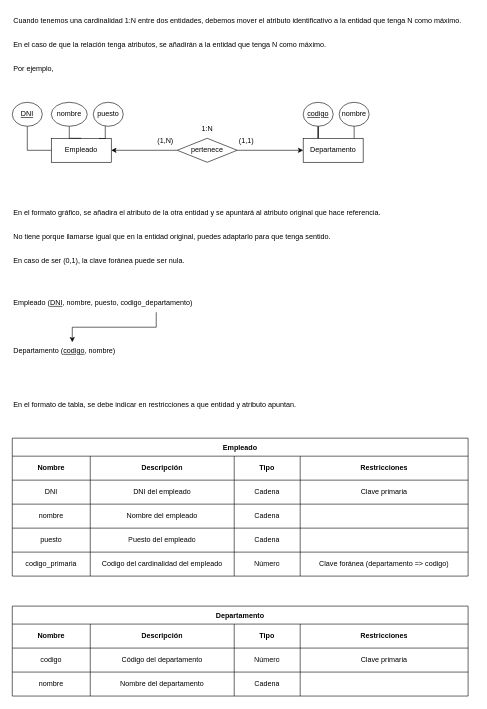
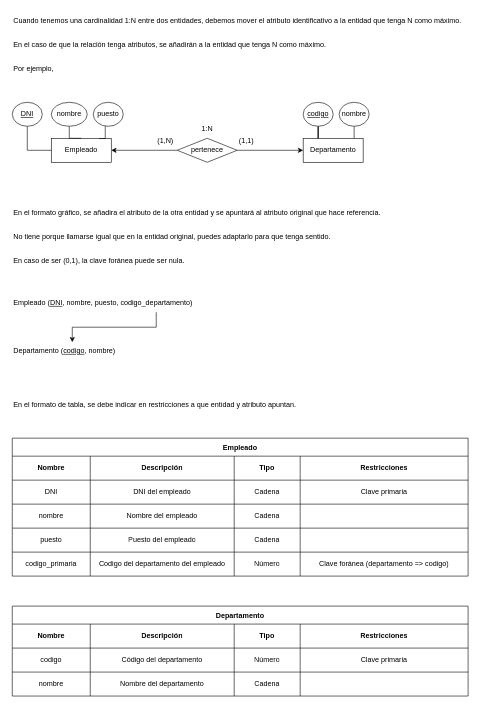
node "Codigo del cardinalidad del empleado": label "Codigo del cardinalidad del empleado" -> "Codigo del departamento del empleado"
